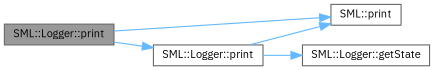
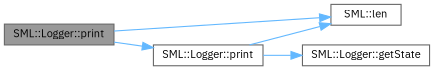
node "SML::print": label "SML::print" -> "SML::len"
